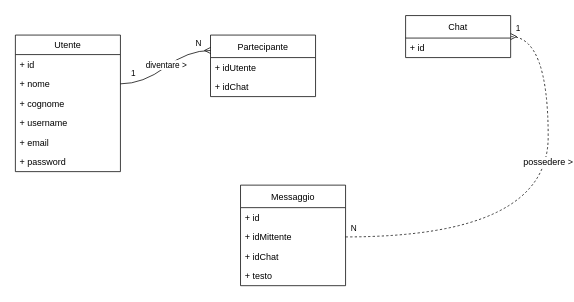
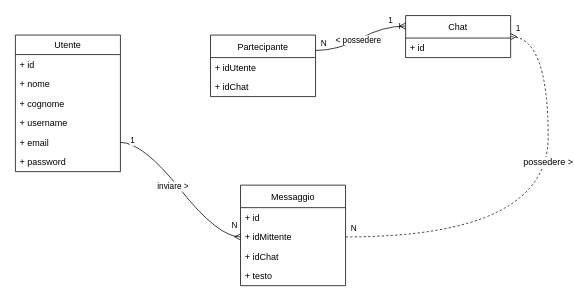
edge "Partecipante" -> "Chat": added, labels "N", "< possedere", "1"
edge "+ nome" -> "Partecipante": removed, labels "1", "diventare >", "N"
edge "+ email" -> "+ idMittente": added, labels "1", "inviare >", "N"
